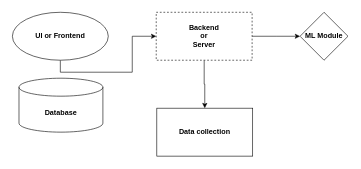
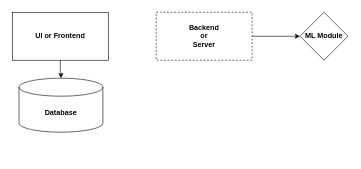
node "UI or Frontend": shape ellipse -> rectangle
edge "UI or Frontend" -> "Backend or Server": now "UI or Frontend" -> "Database"
edge "Backend or Server" -> "Data collection": removed
node "Data collection": removed
